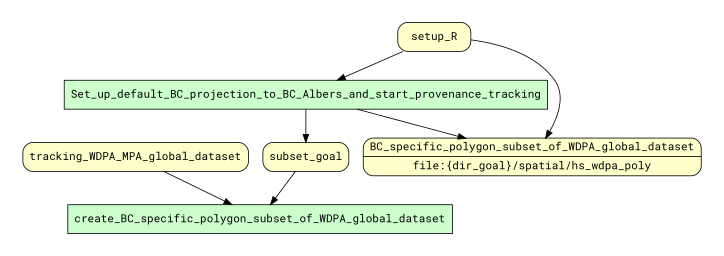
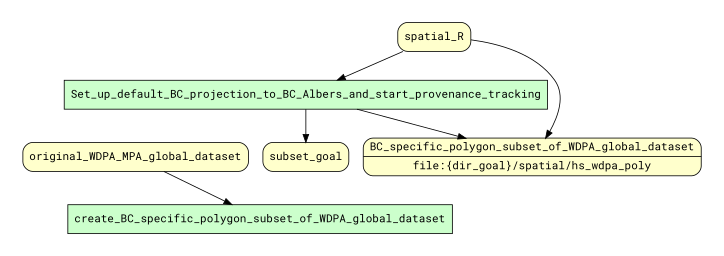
node "setup_R": label "setup_R" -> "spatial_R"
node "tracking_WDPA_MPA_global_dataset": label "tracking_WDPA_MPA_global_dataset" -> "original_WDPA_MPA_global_dataset"
edge "subset_goal" -> "create_BC_specific_polygon_subset_of_WDPA_global_dataset": removed
